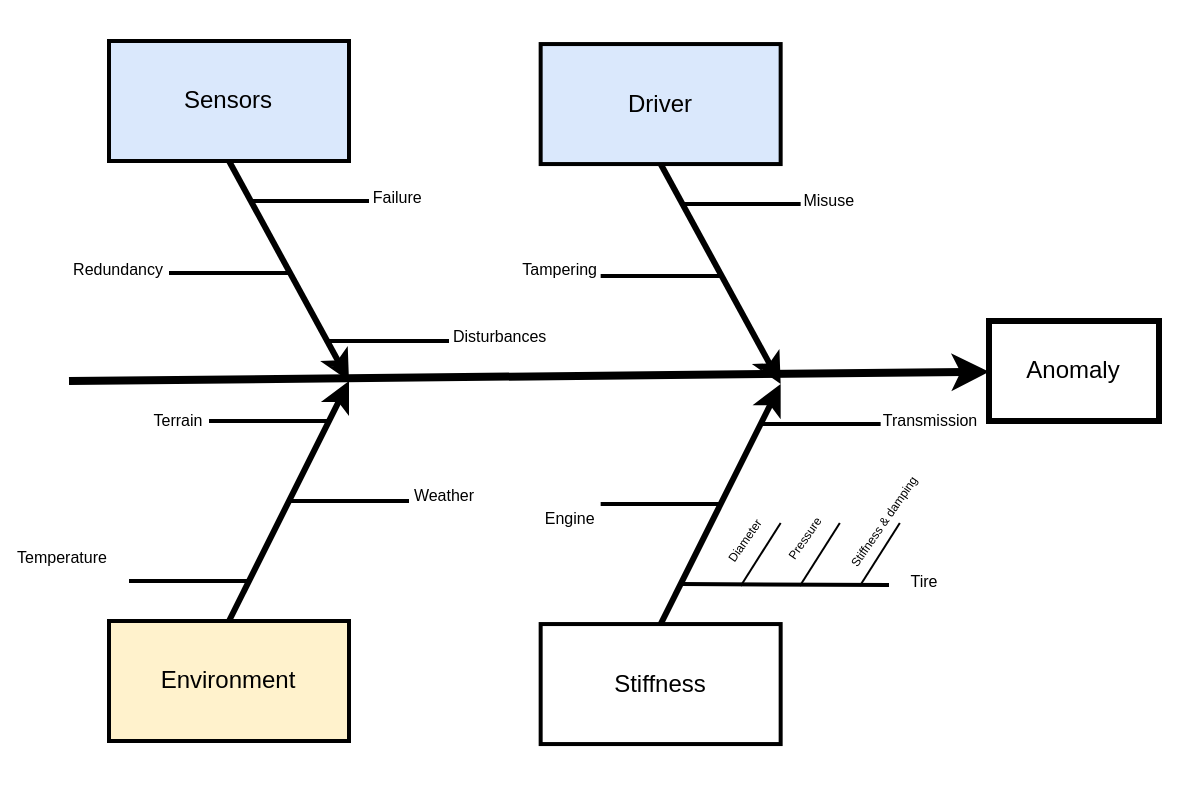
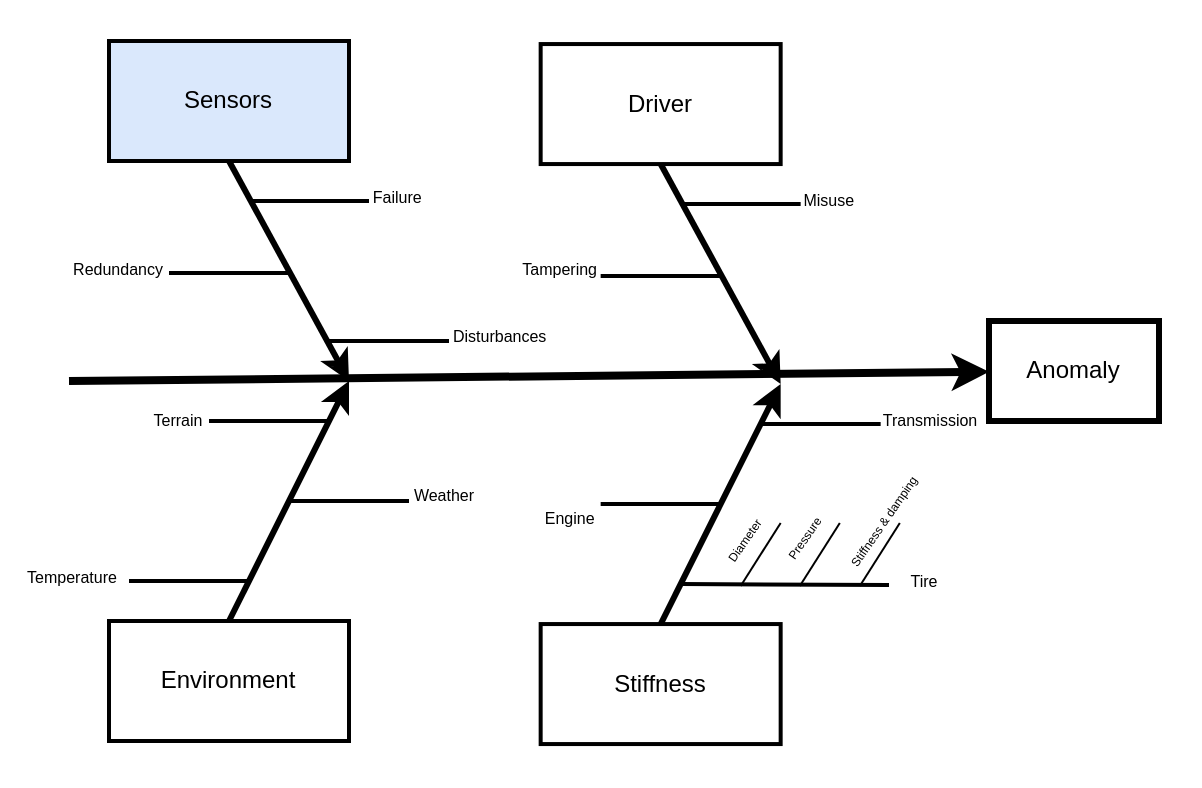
node "Driver": fillcolor #dae8fc -> #ffffff
node "Temperature": moved (63, 563) -> (73, 583)
node "Environment": fillcolor #fff2cc -> #ffffff
